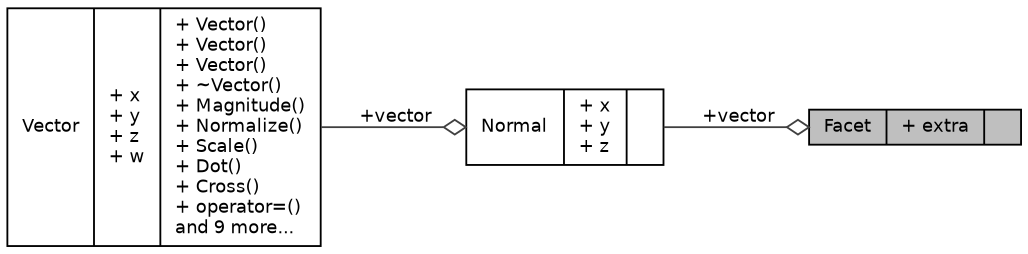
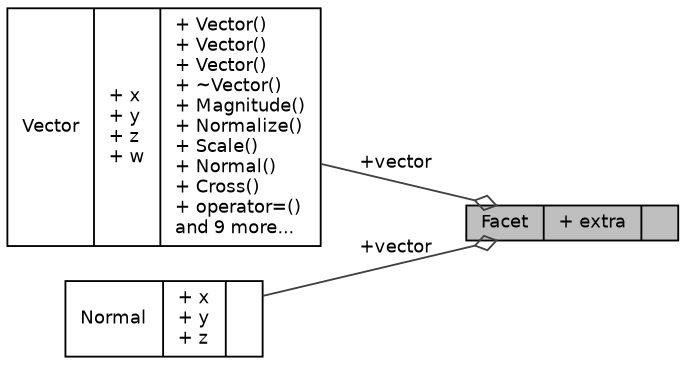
edge "Vector" -> "Normal": now "Vector" -> "Facet"
node "Vector": text "+ Dot()" -> "+ Normal()"
